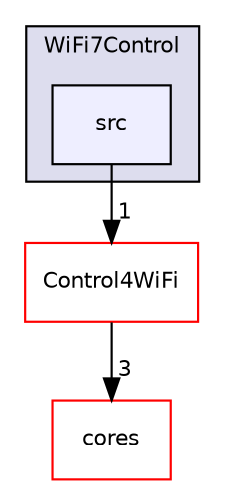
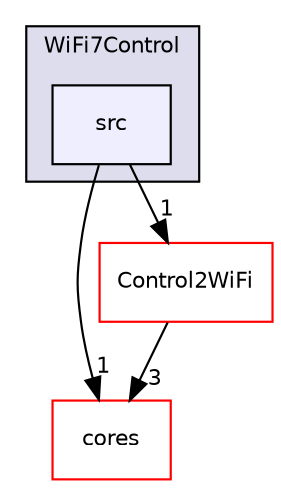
edge "src" -> "cores": added
node "Control4WiFi": label "Control4WiFi" -> "Control2WiFi"
